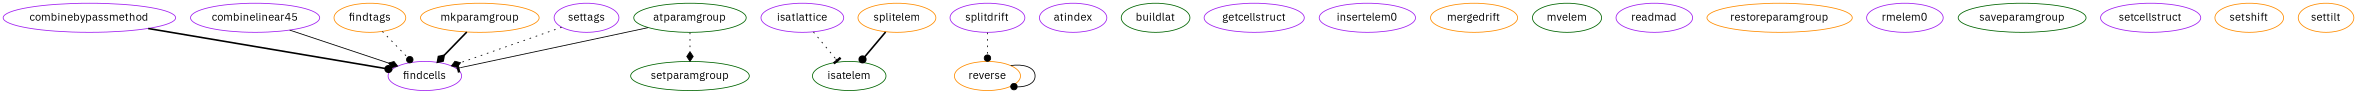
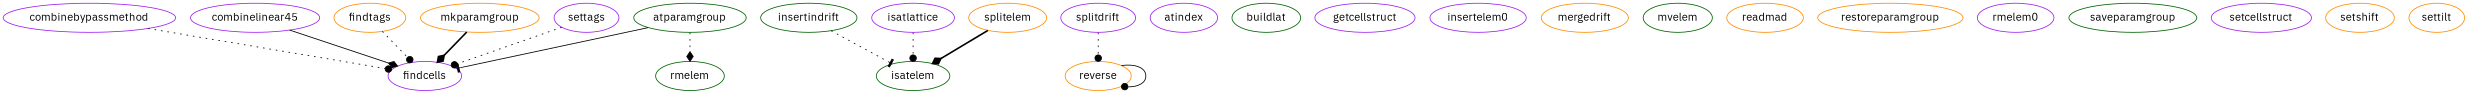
node "insertindrift": added
node "readmad": color purple -> darkorange
edge "splitelem" -> "isatelem": arrowhead dot -> diamond
edge "settags" -> "findcells": arrowhead diamond -> dot
edge "isatlattice" -> "isatelem": arrowhead tee -> dot
edge "combinebypassmethod" -> "findcells": style bold -> dotted
node "setparamgroup": label "setparamgroup" -> "rmelem"
